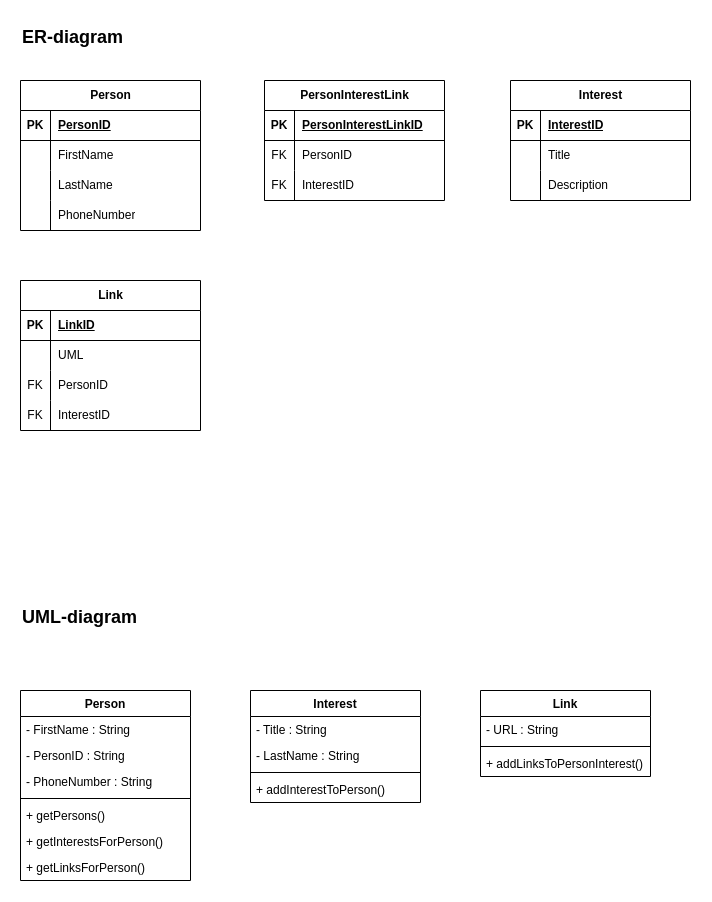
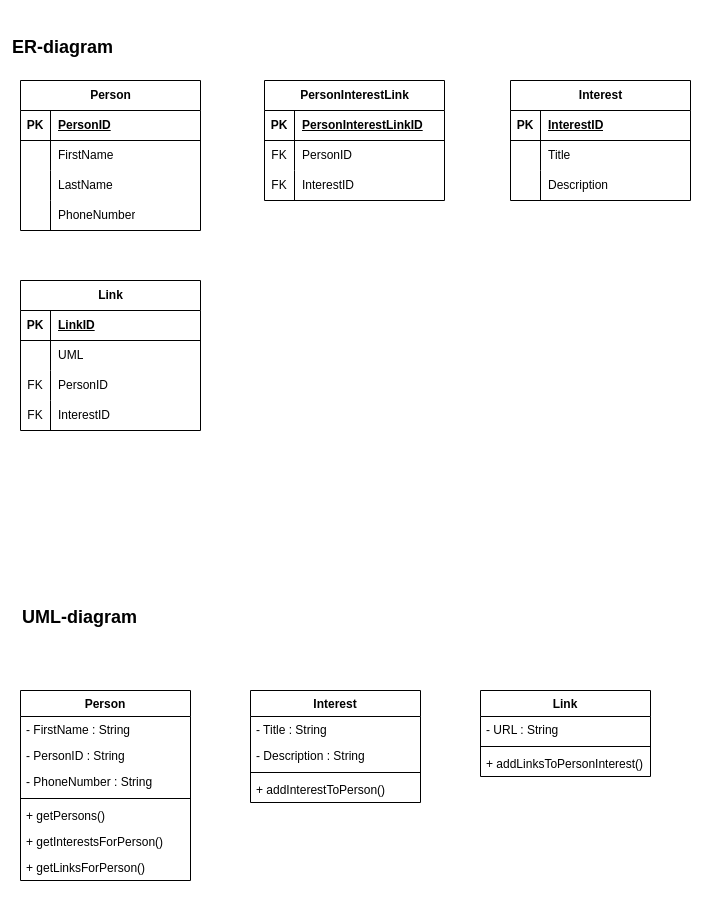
node "ER-diagram": moved (101, 36) -> (91, 46)
node "- LastName : String": label "- LastName : String" -> "- Description : String"
